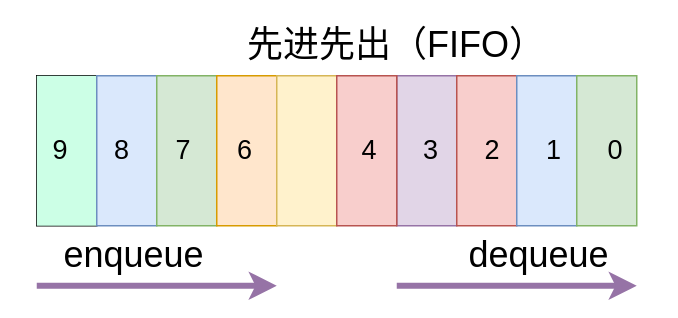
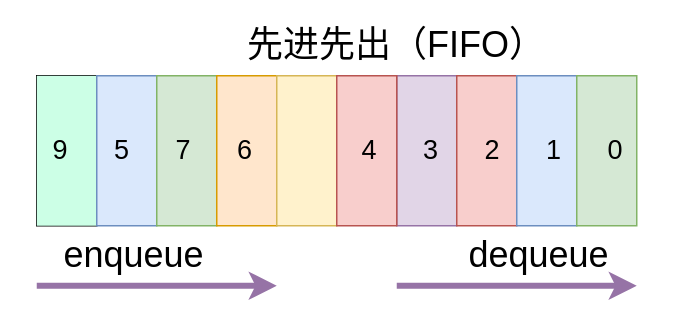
node "8": label "8" -> "5"
